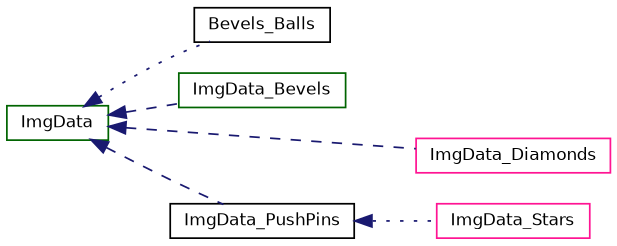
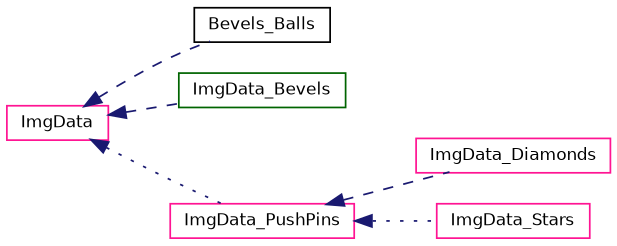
edge "Bevels_Balls" -> "ImgData": style dotted -> dashed
node "ImgData": color darkgreen -> deeppink
edge "ImgData_Diamonds" -> "ImgData": now "ImgData_Diamonds" -> "ImgData_PushPins"
edge "ImgData_PushPins" -> "ImgData": style dashed -> dotted
node "ImgData_PushPins": color black -> deeppink
